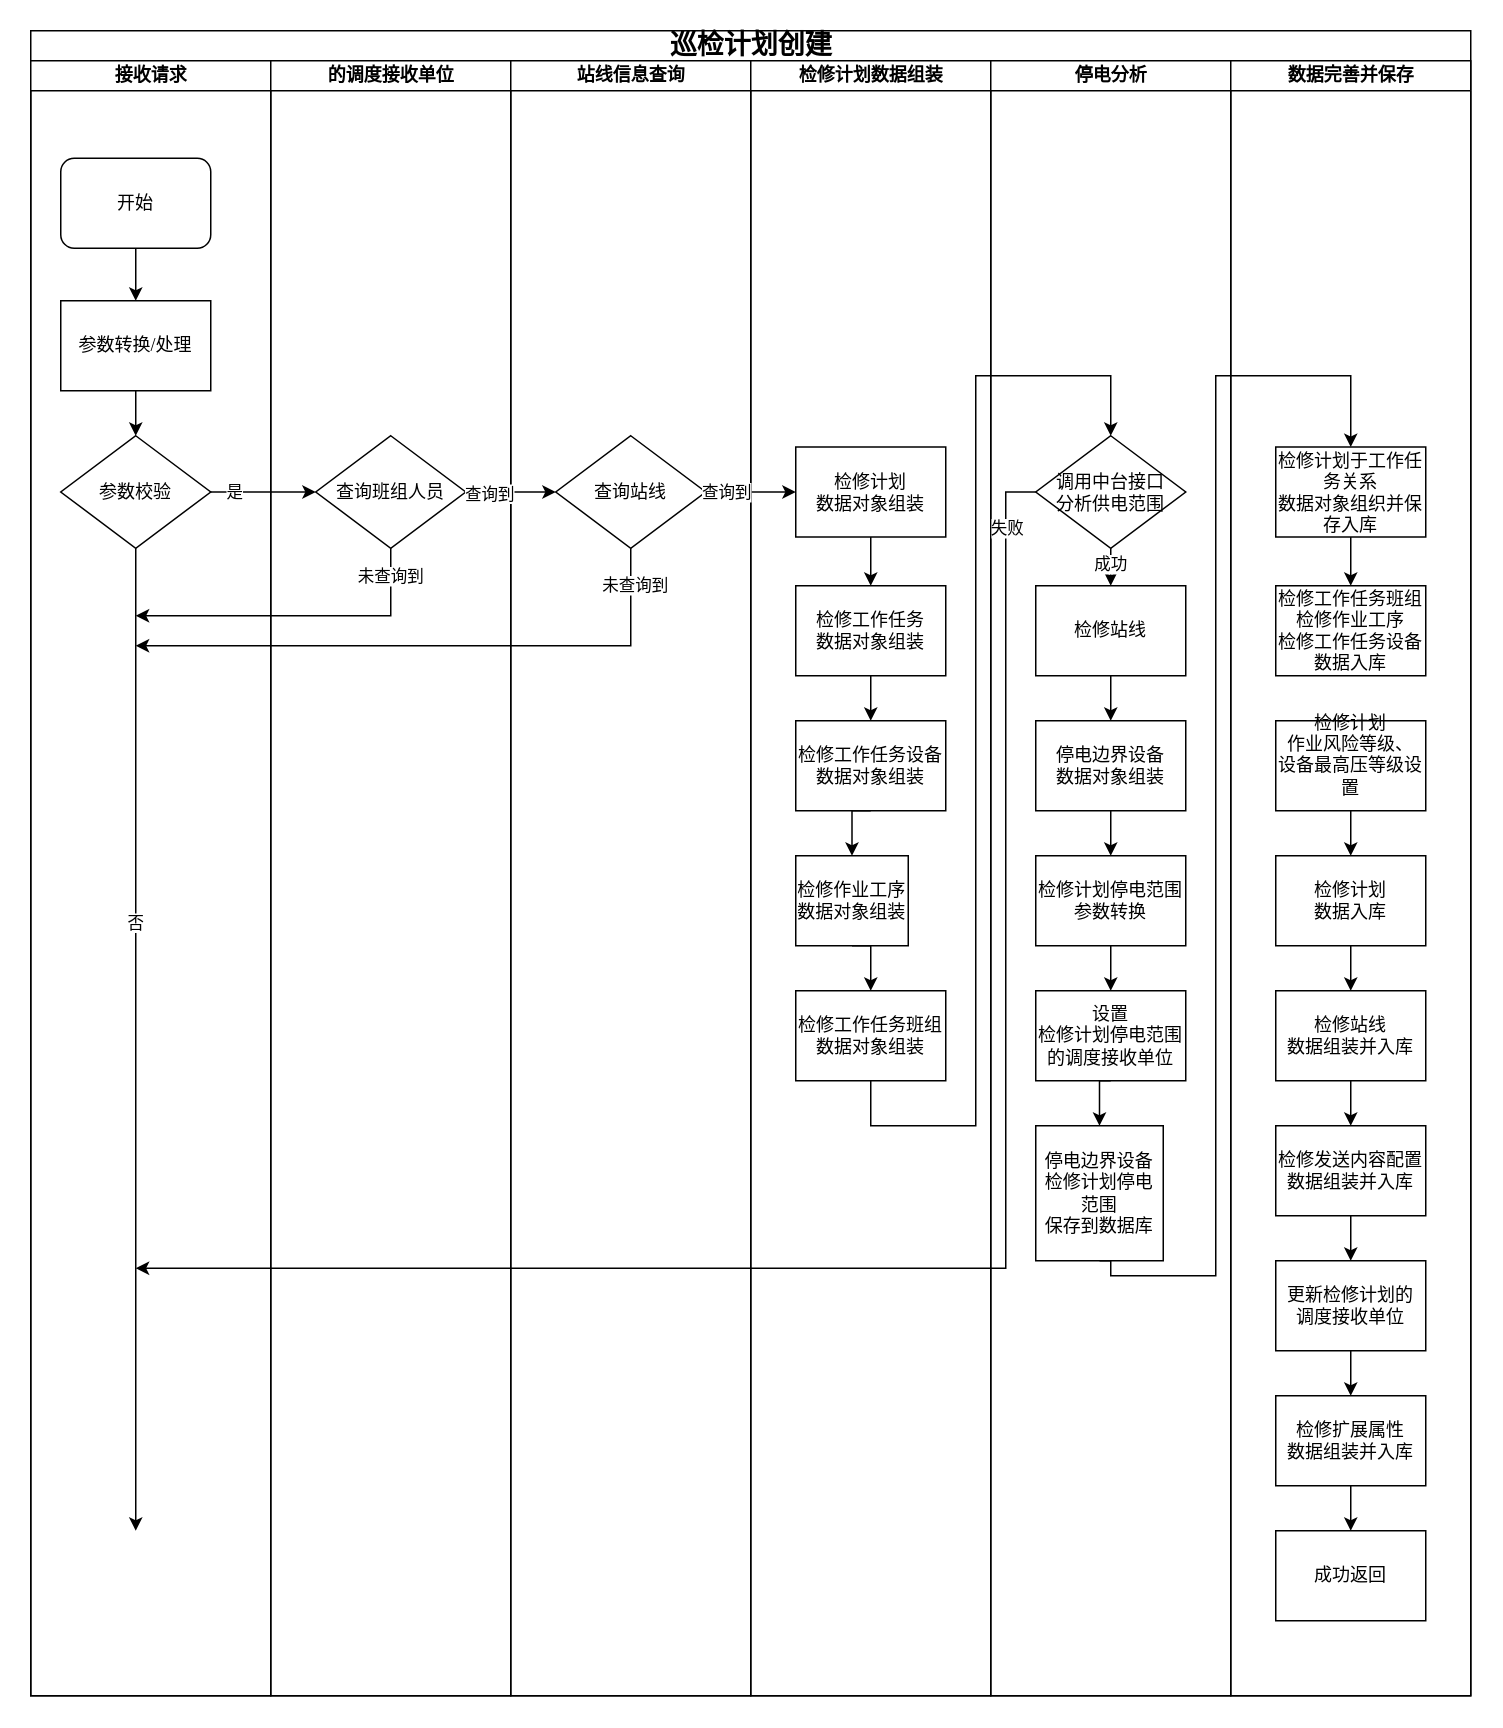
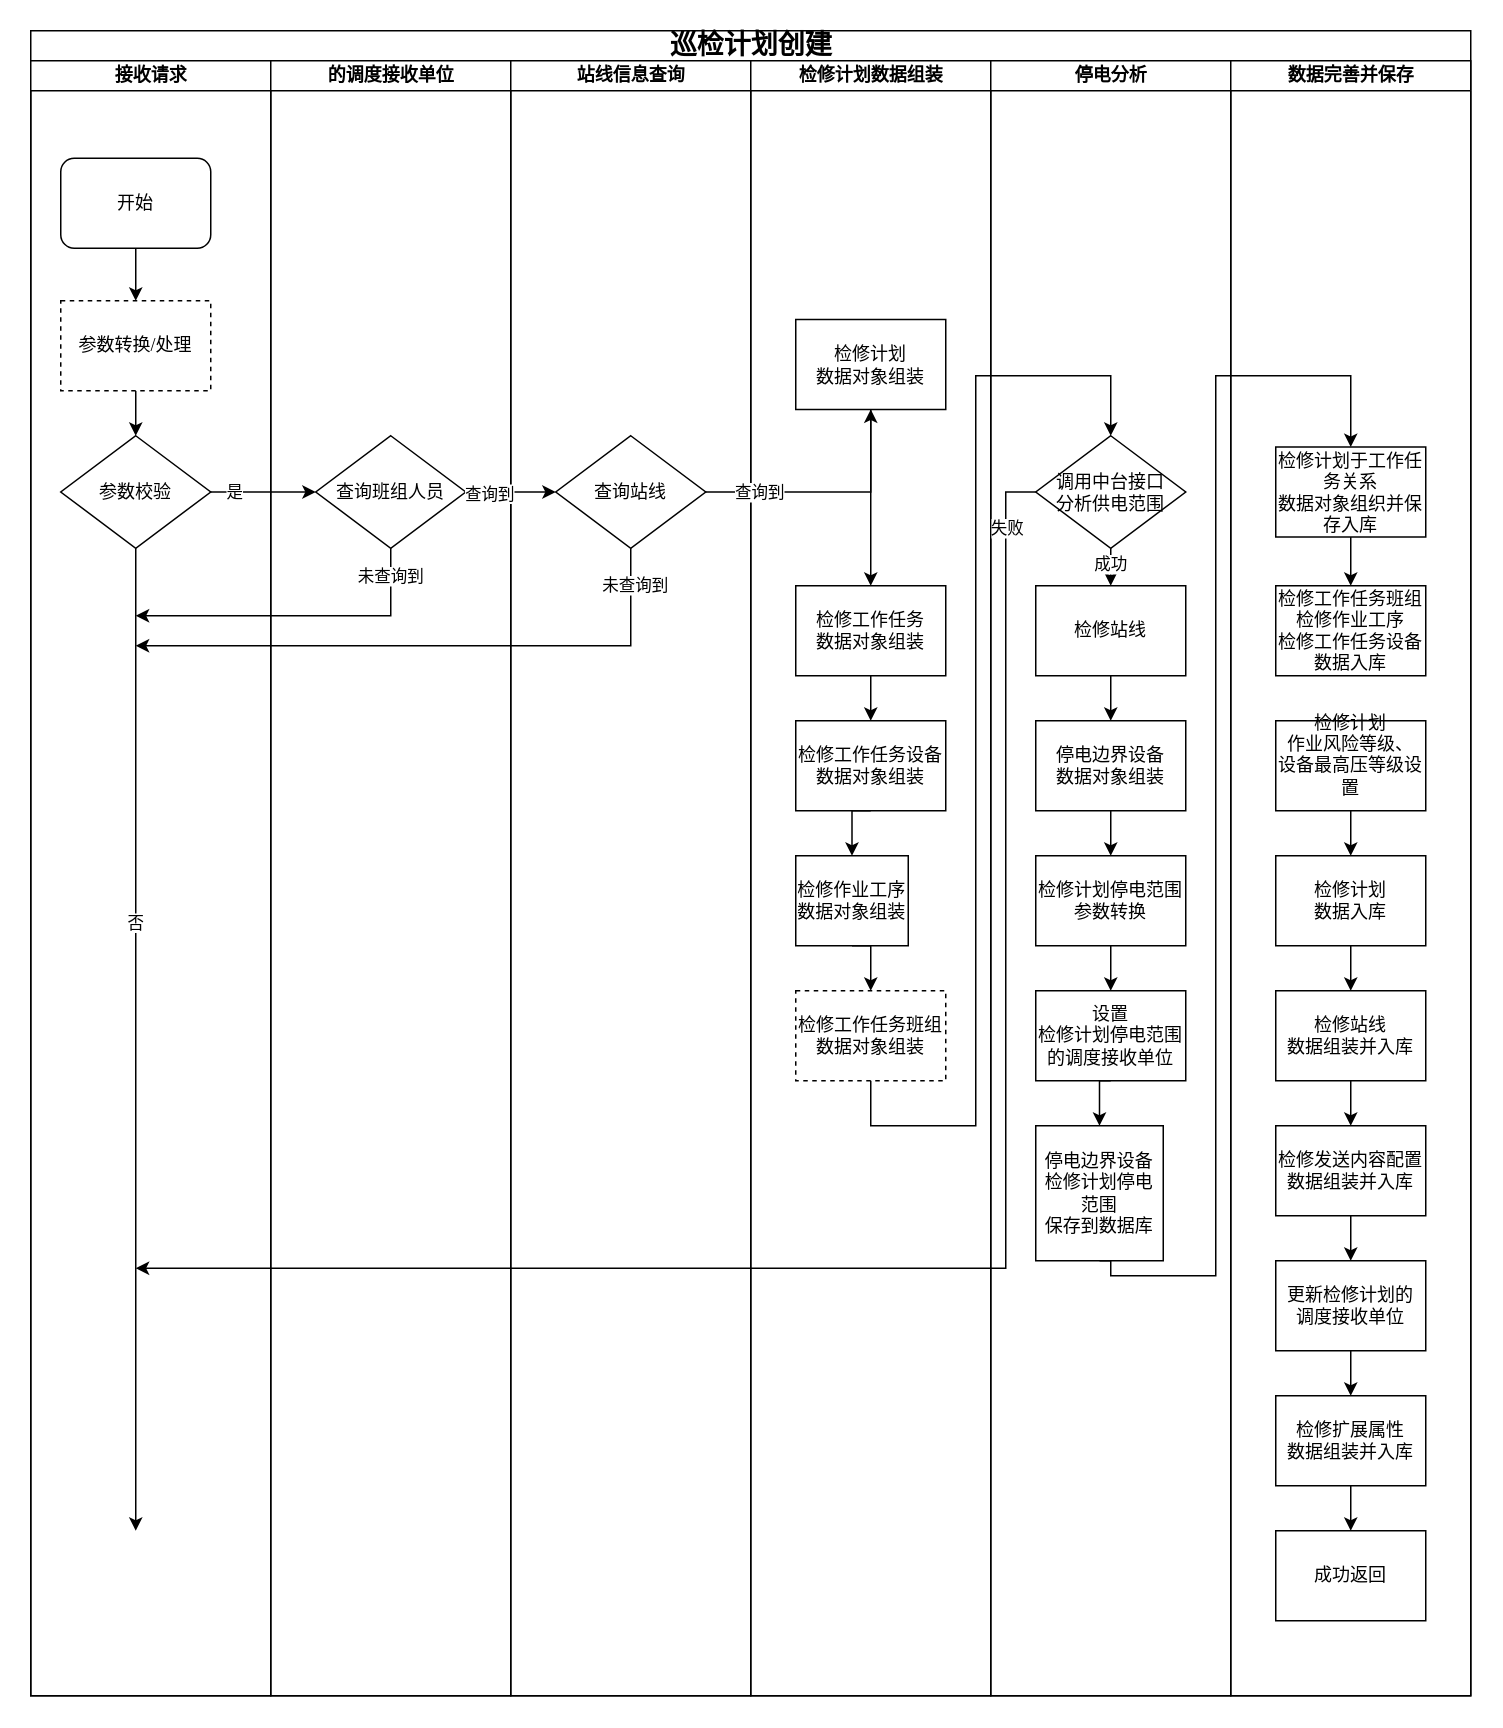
node "参数转换/处理": style solid -> dashed
node "检修计划 数据对象组装": moved (871, 492) -> (871, 365)
node "检修工作任务班组 数据对象组装": style solid -> dashed
